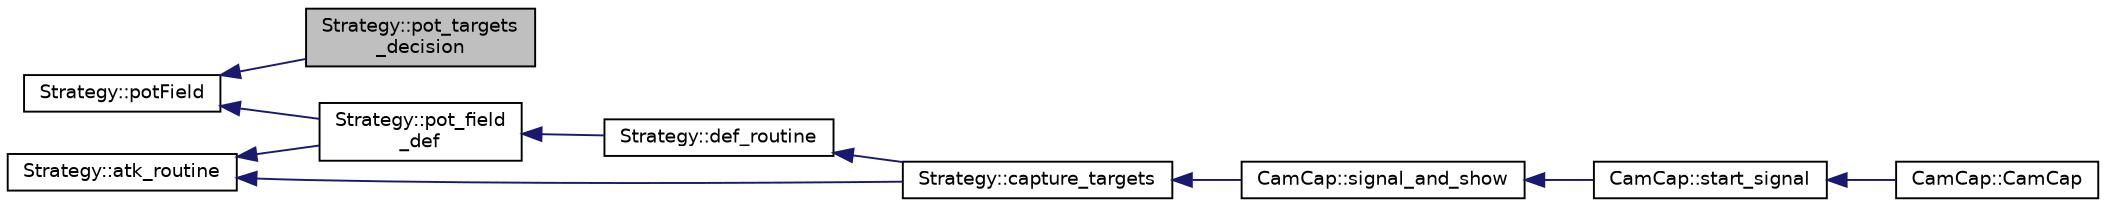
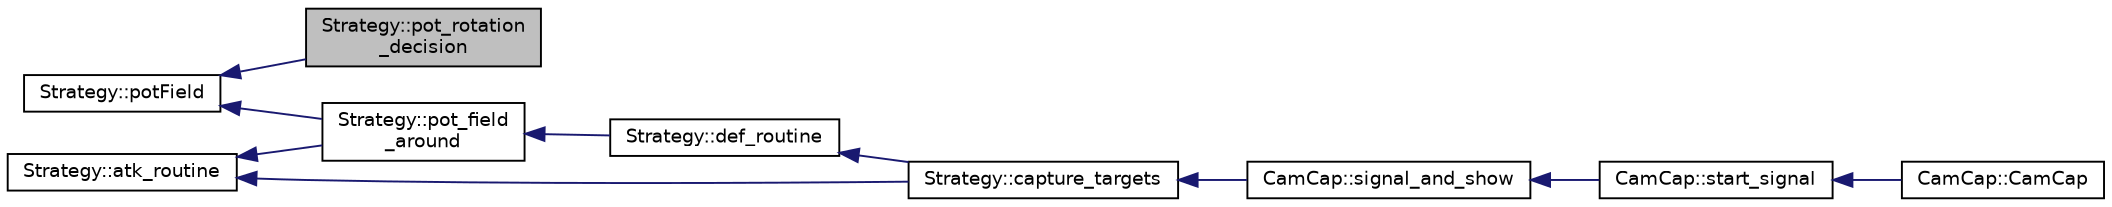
node "Strategy::pot_targets _decision": label "Strategy::pot_targets _decision" -> "Strategy::pot_rotation _decision"
node "Strategy::pot_field _def": label "Strategy::pot_field _def" -> "Strategy::pot_field _around"
